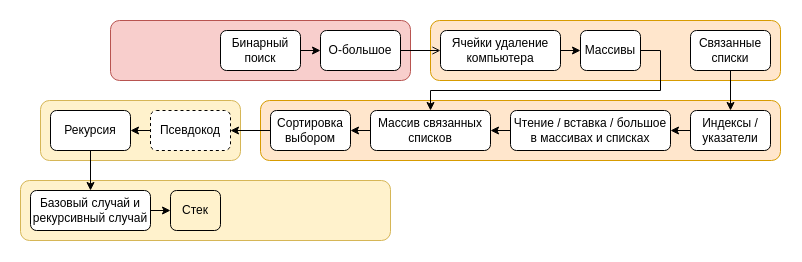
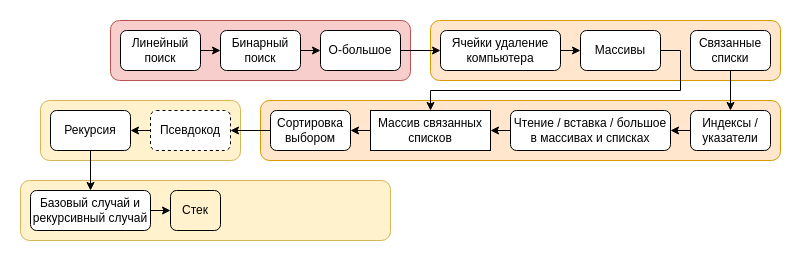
node "Линейный поиск": added
edge "Линейный поиск" -> "Бинарный поиск": added
edge "О-большое" -> "Ячейки удаление компьютера": arrowhead open -> classic
node "Массивы": size 60x40 -> 80x40
node "Массив связанных списков": shape rounded rectangle -> rectangle
